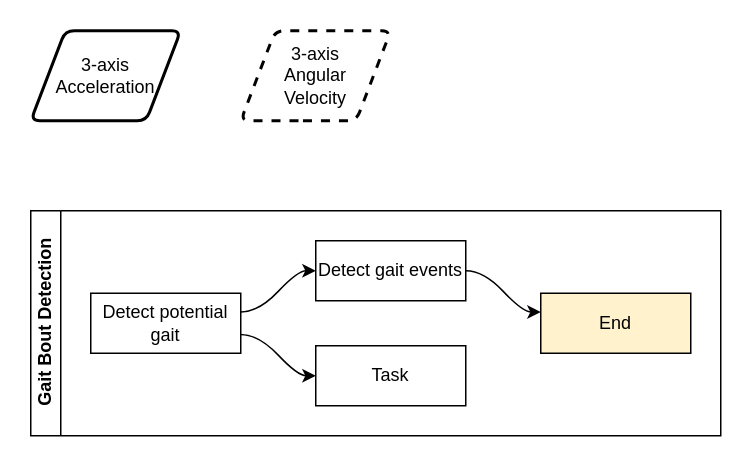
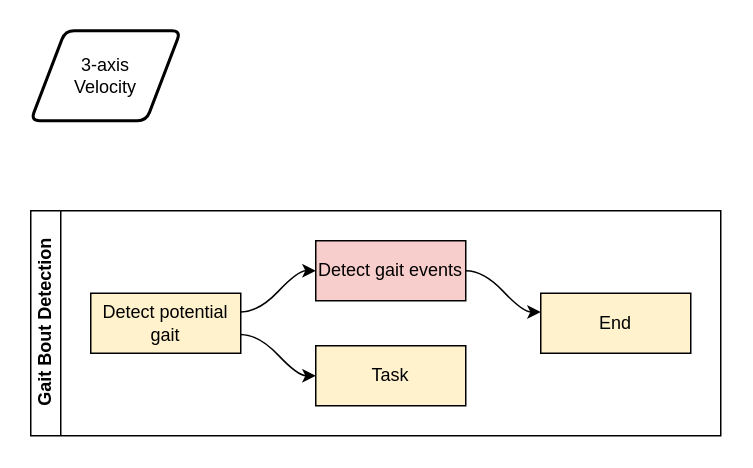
node "3-axis Acceleration": label "3-axis Acceleration" -> "3-axis Velocity"
node "3-axis Angular Velocity": removed
node "Detect gait events": fillcolor #ffffff -> #f8cecc
node "Detect potential gait": fillcolor #ffffff -> #fff2cc
node "Task": fillcolor #ffffff -> #fff2cc
